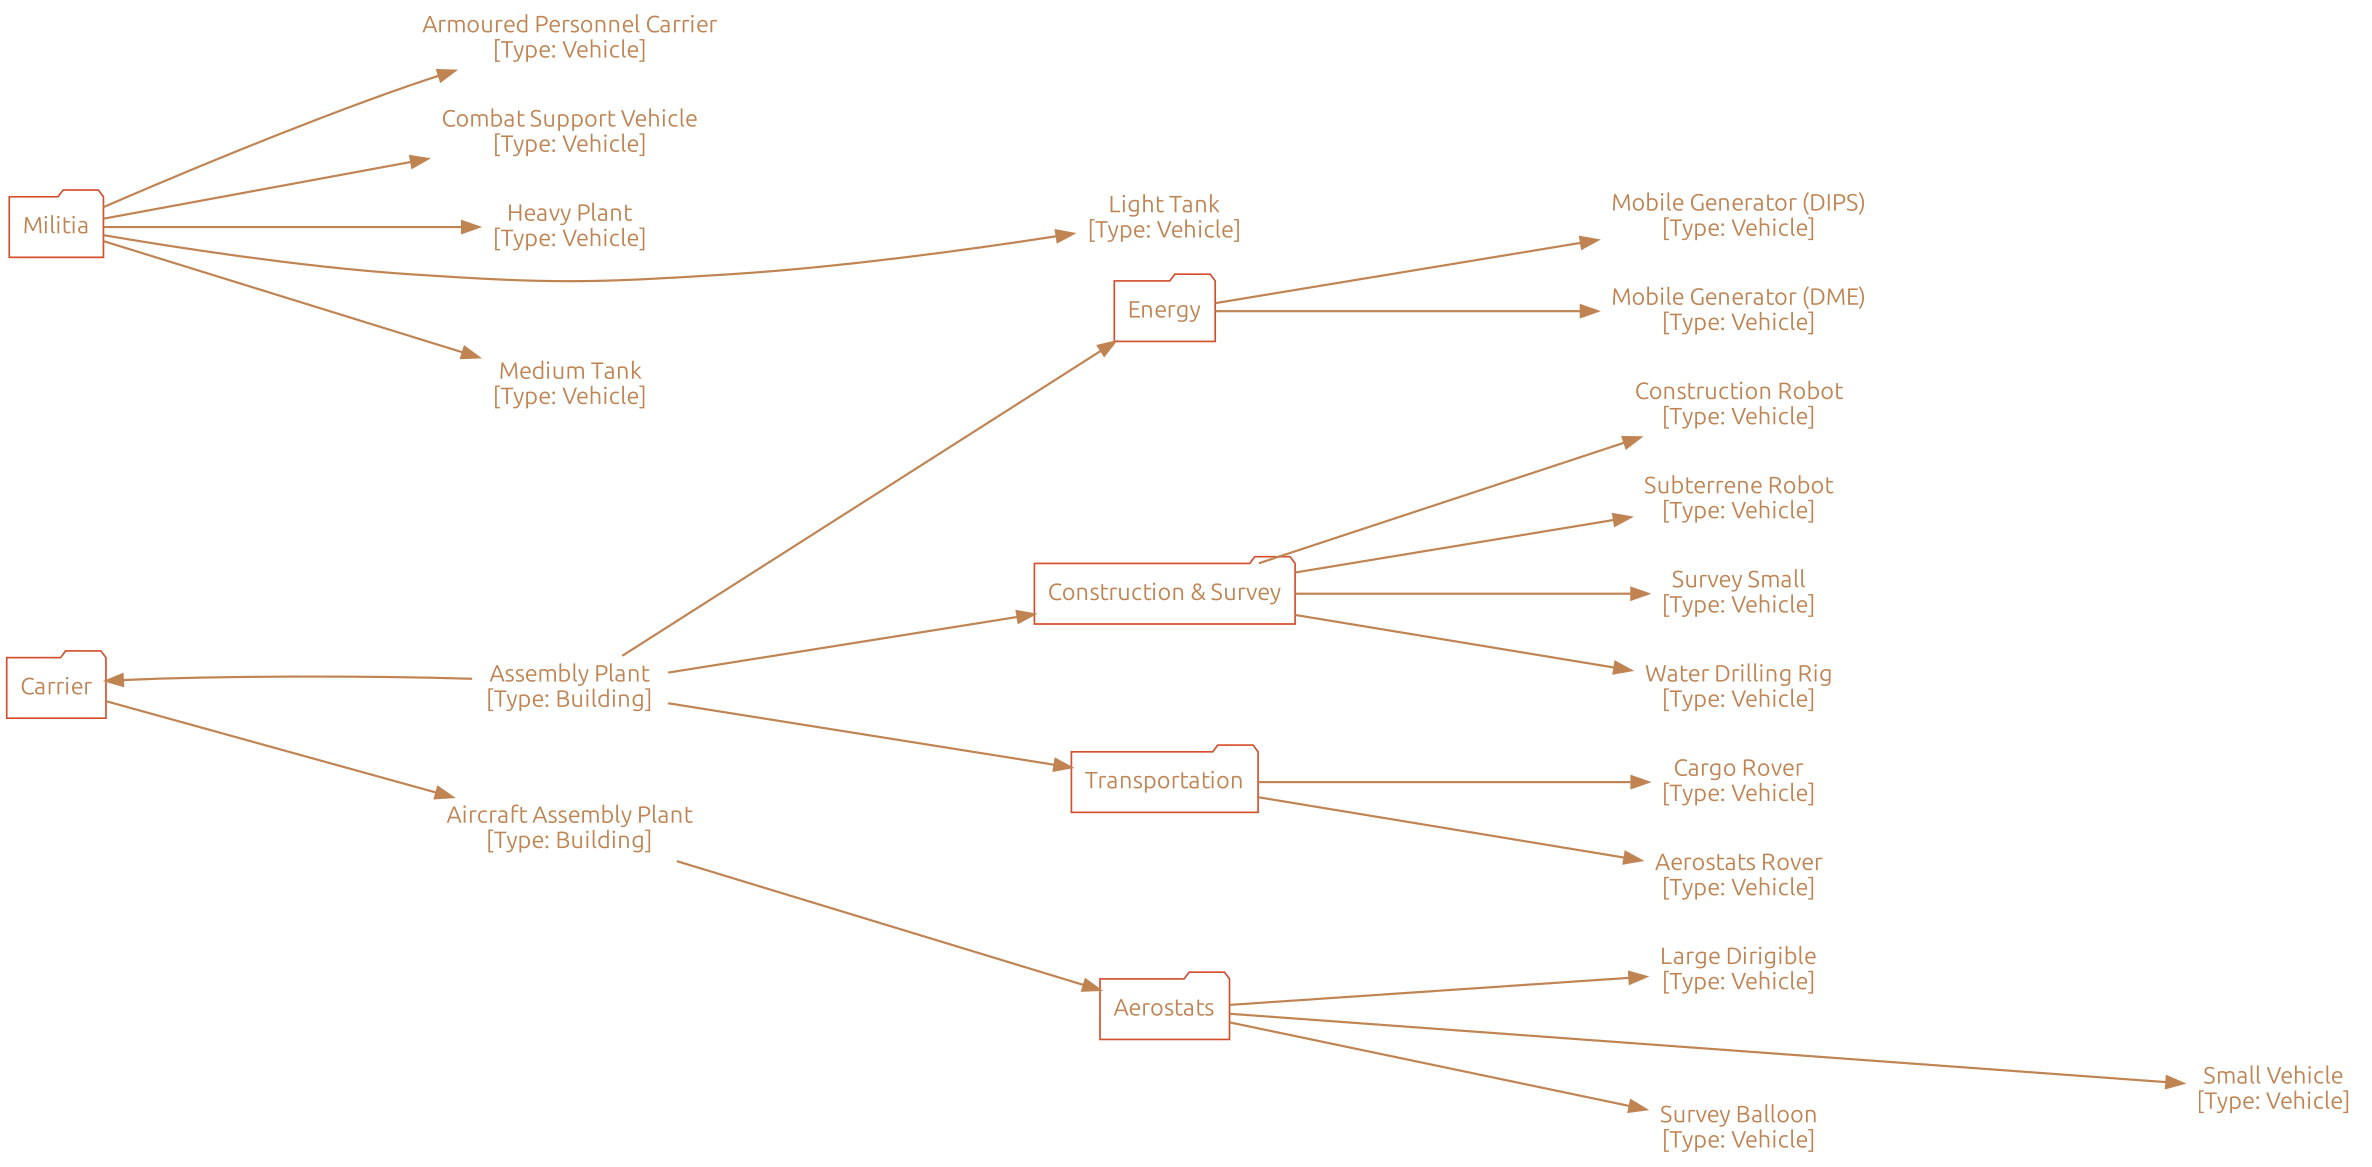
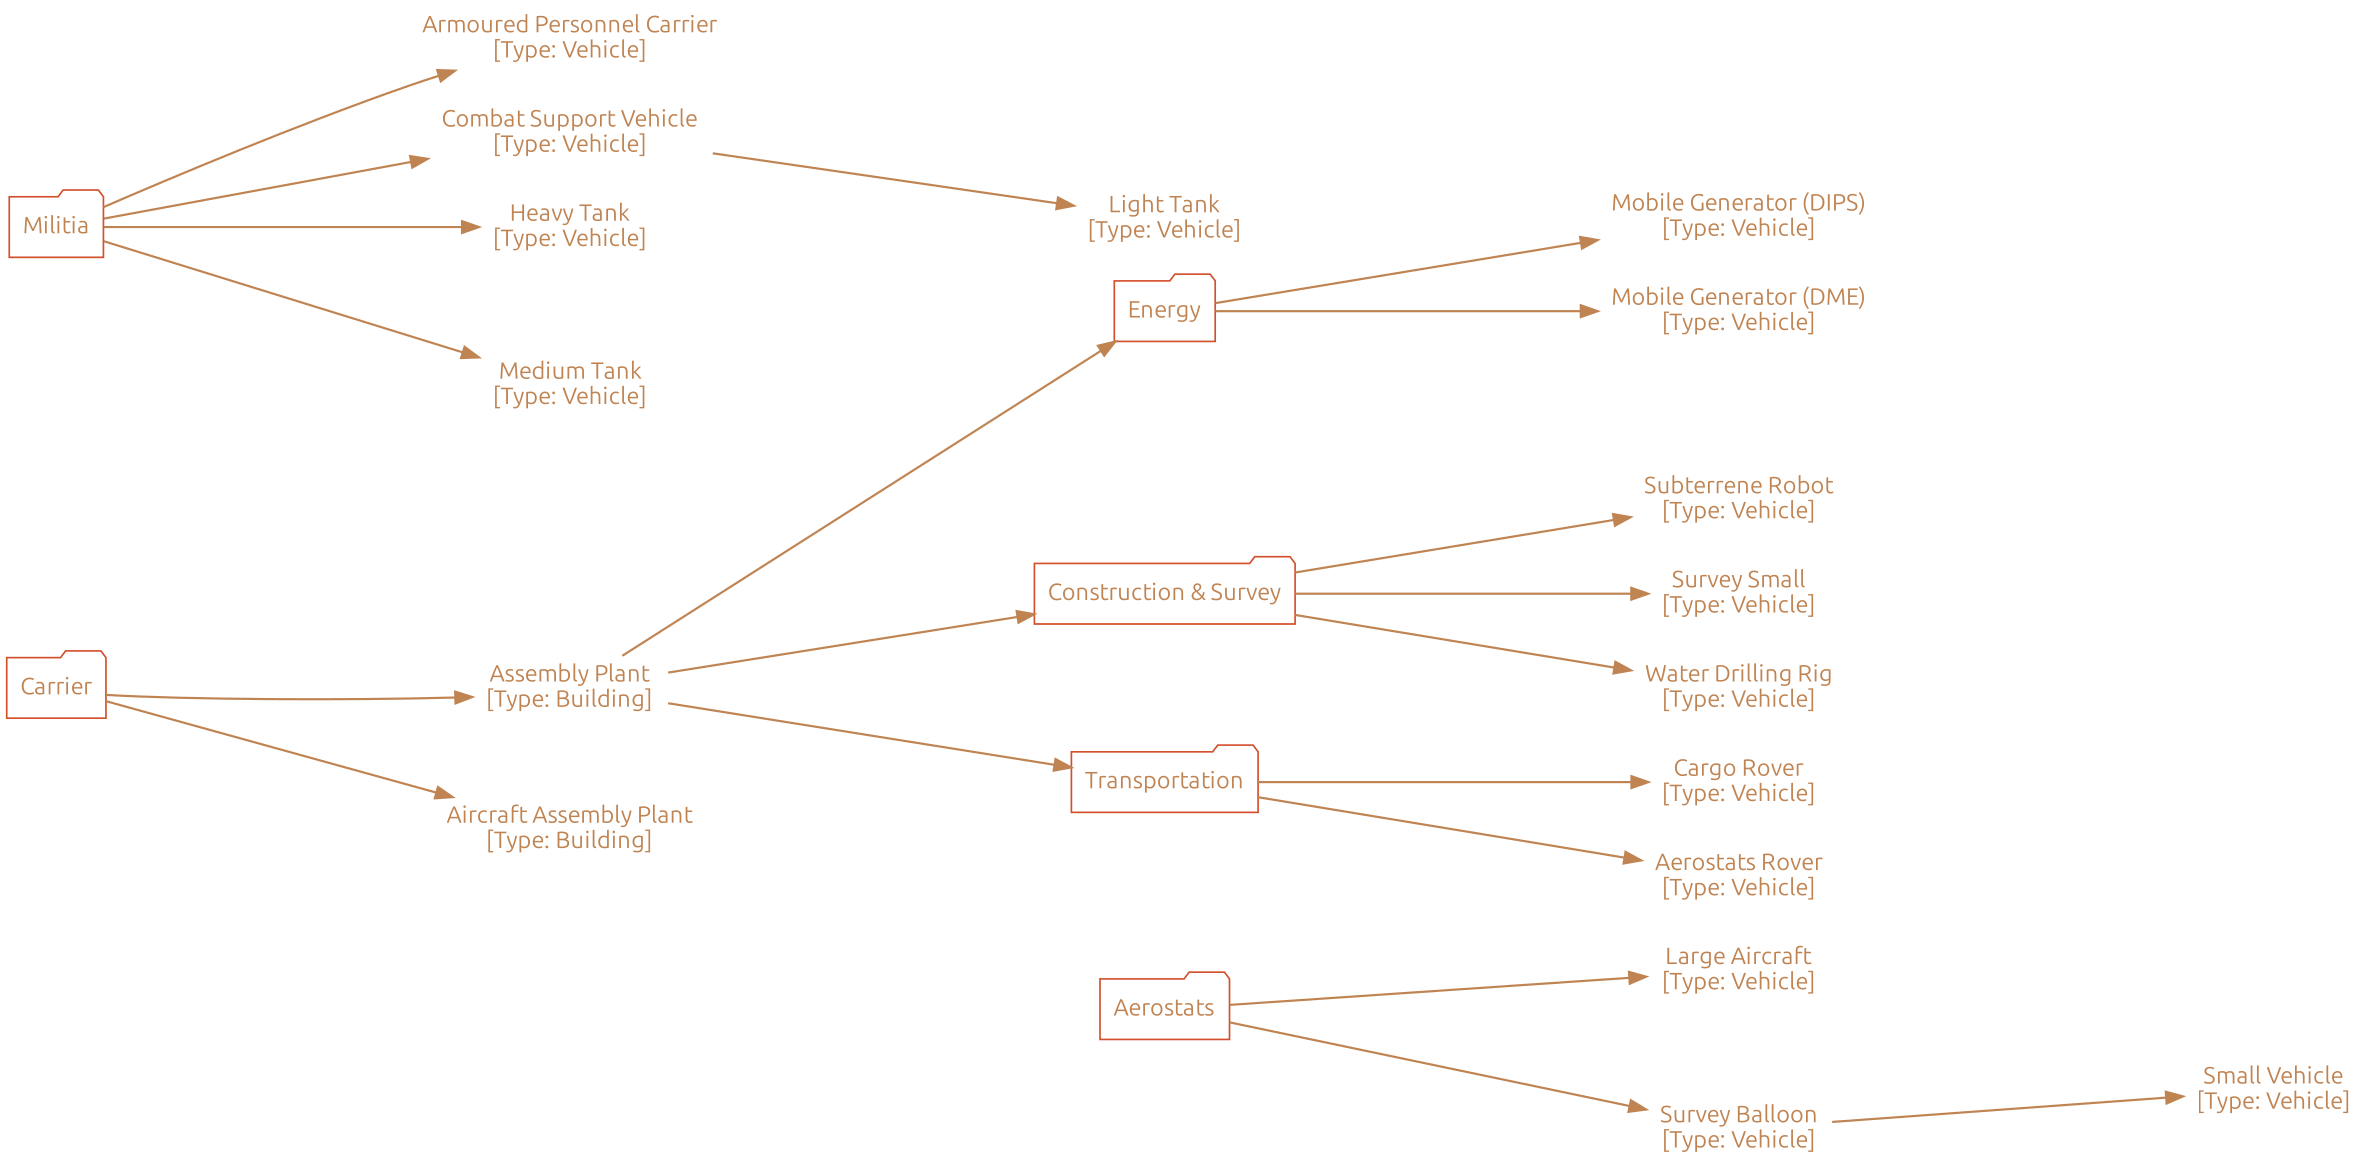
node "Heavy Plant [Type: Vehicle]": label "Heavy Plant [Type: Vehicle]" -> "Heavy Tank [Type: Vehicle]"
edge "Militia" -> "Light Tank [Type: Vehicle]": now "Combat Support Vehicle [Type: Vehicle]" -> "Light Tank [Type: Vehicle]"
node "Construction Robot [Type: Vehicle]": removed
edge "Assembly Plant [Type: Building]" -> "Carrier": reversed
edge "Aircraft Assembly Plant [Type: Building]" -> "Aerostats": removed
node "Large Dirigible [Type: Vehicle]": label "Large Dirigible [Type: Vehicle]" -> "Large Aircraft [Type: Vehicle]"
edge "Aerostats" -> "Small Vehicle [Type: Vehicle]": now "Survey Balloon [Type: Vehicle]" -> "Small Vehicle [Type: Vehicle]"
